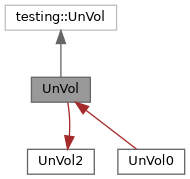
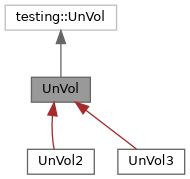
edge "UnVol" -> "UnVol2": reversed
node "UnVol0": label "UnVol0" -> "UnVol3"
